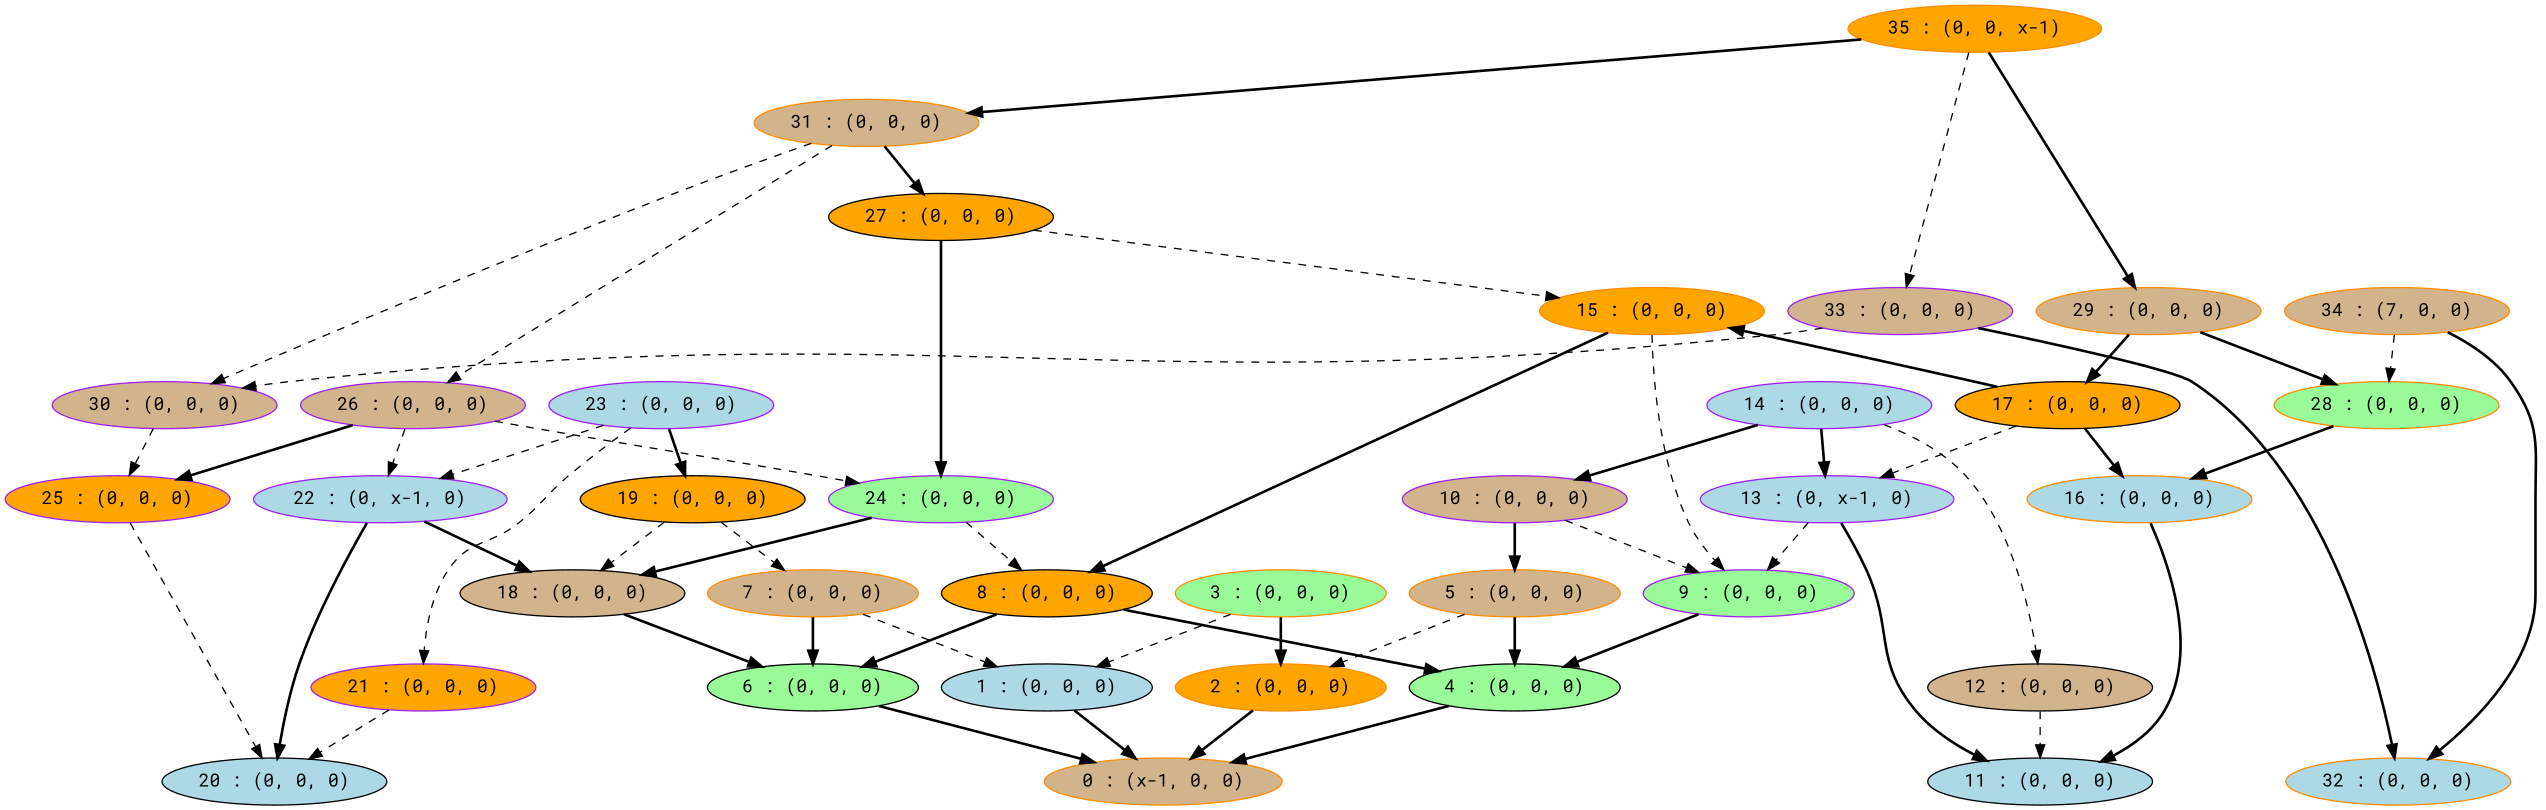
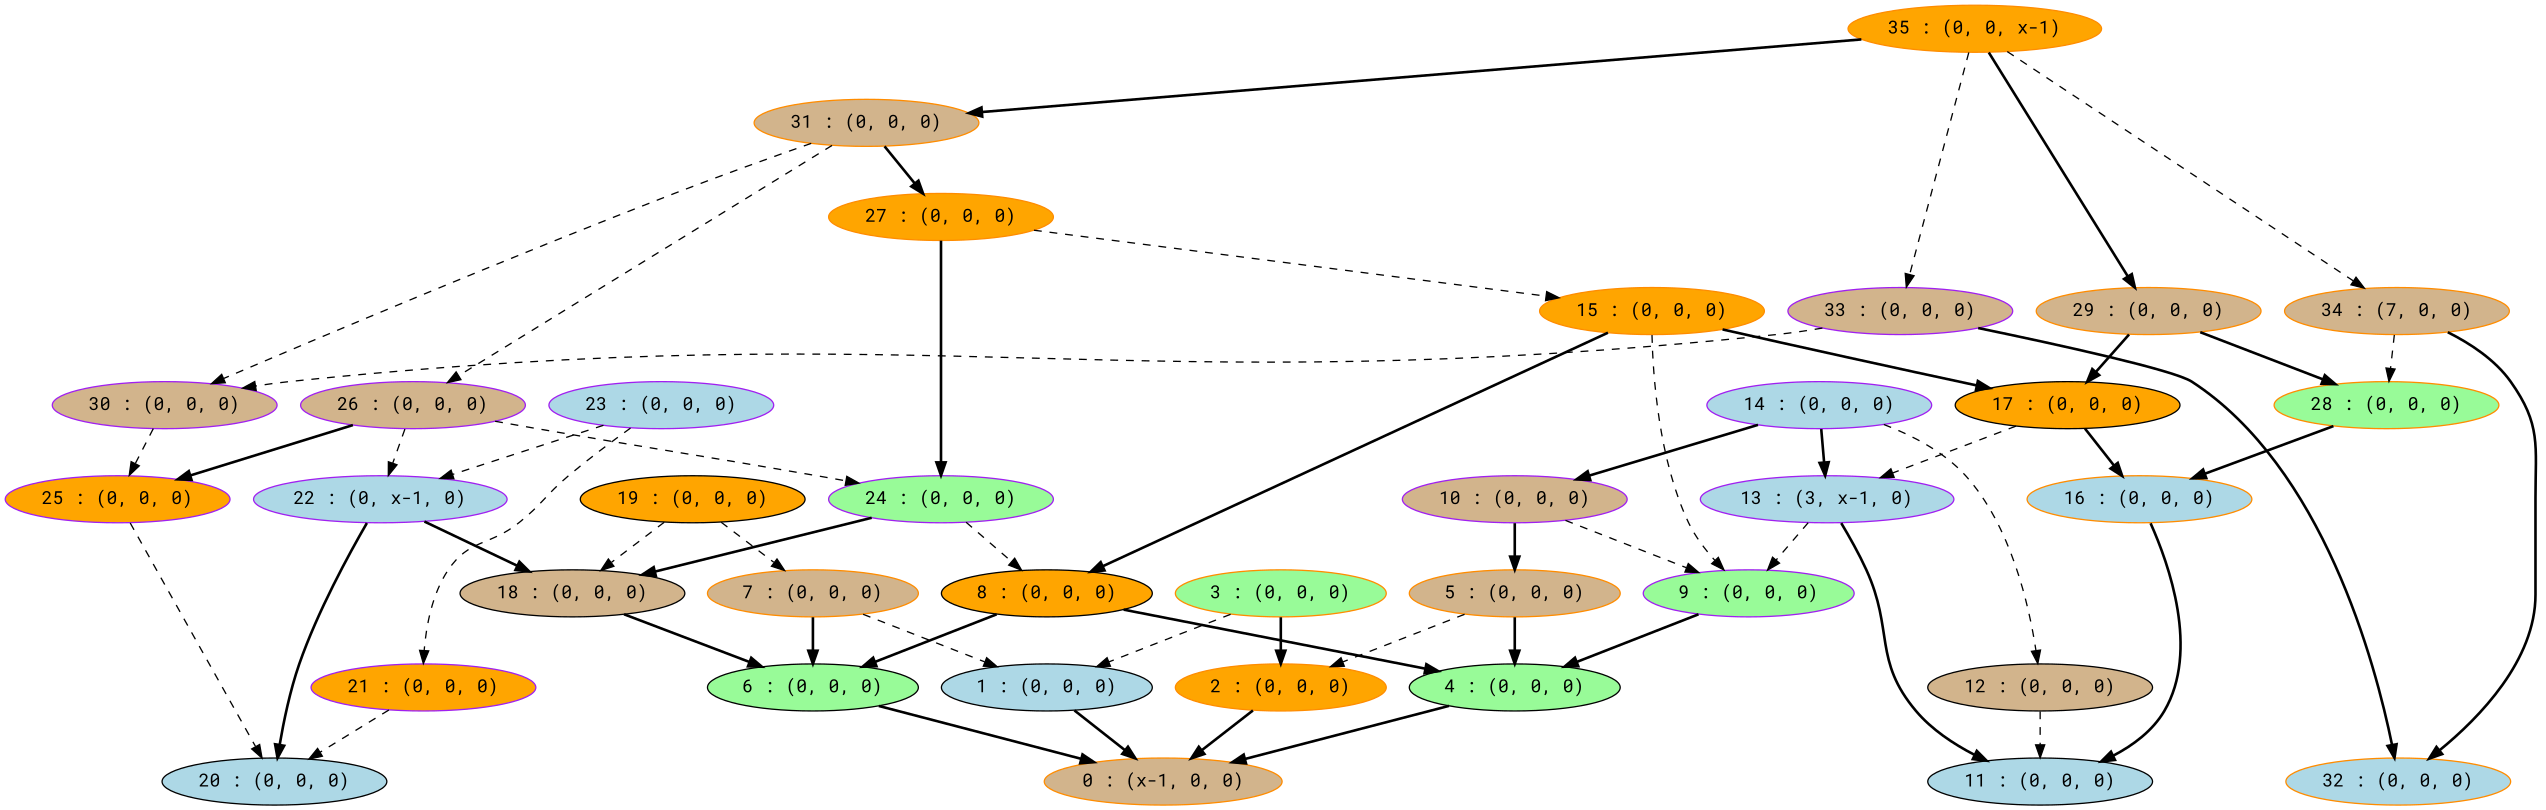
edge "35 : (0, 0, x-1)" -> "34 : (7, 0, 0)": added
node "27 : (0, 0, 0)": color black -> darkorange
edge "17 : (0, 0, 0)" -> "15 : (0, 0, 0)": reversed
edge "23 : (0, 0, 0)" -> "19 : (0, 0, 0)": removed
node "13 : (0, x-1, 0)": label "13 : (0, x-1, 0)" -> "13 : (3, x-1, 0)"
